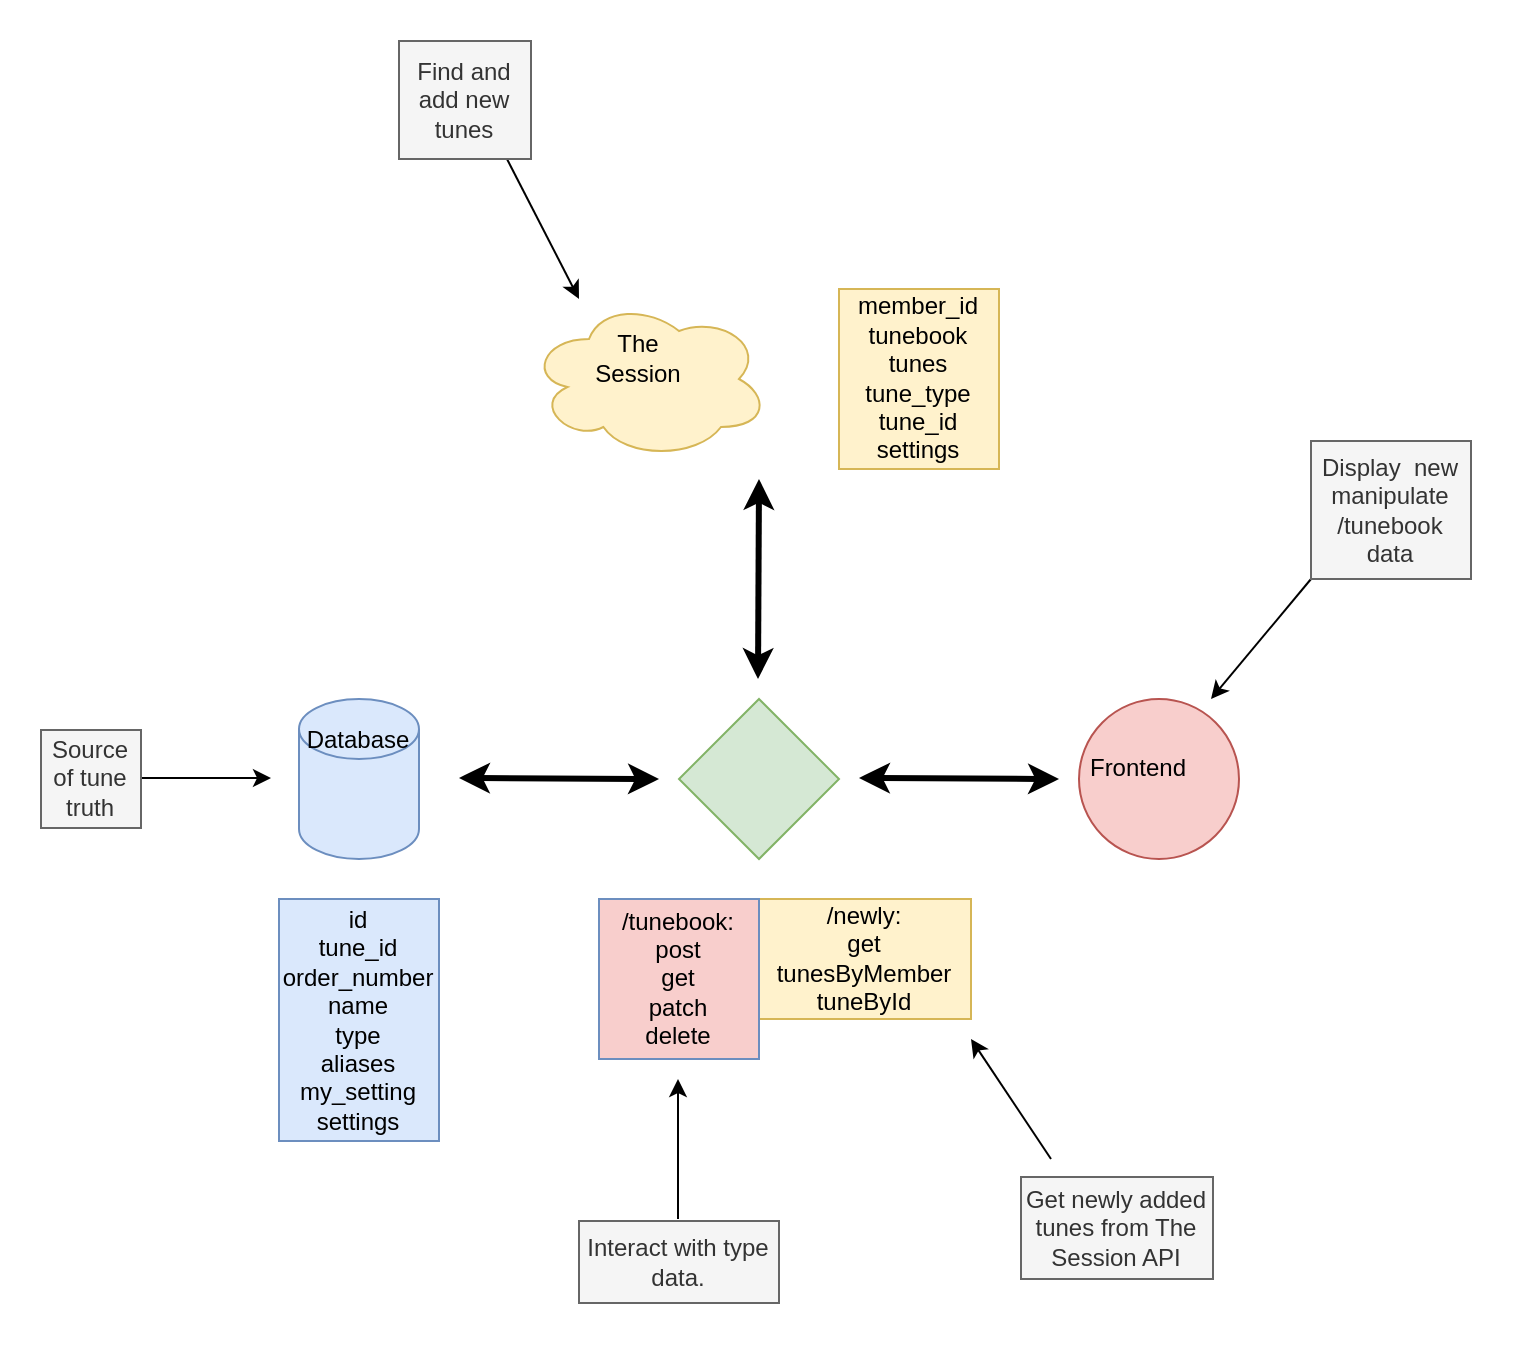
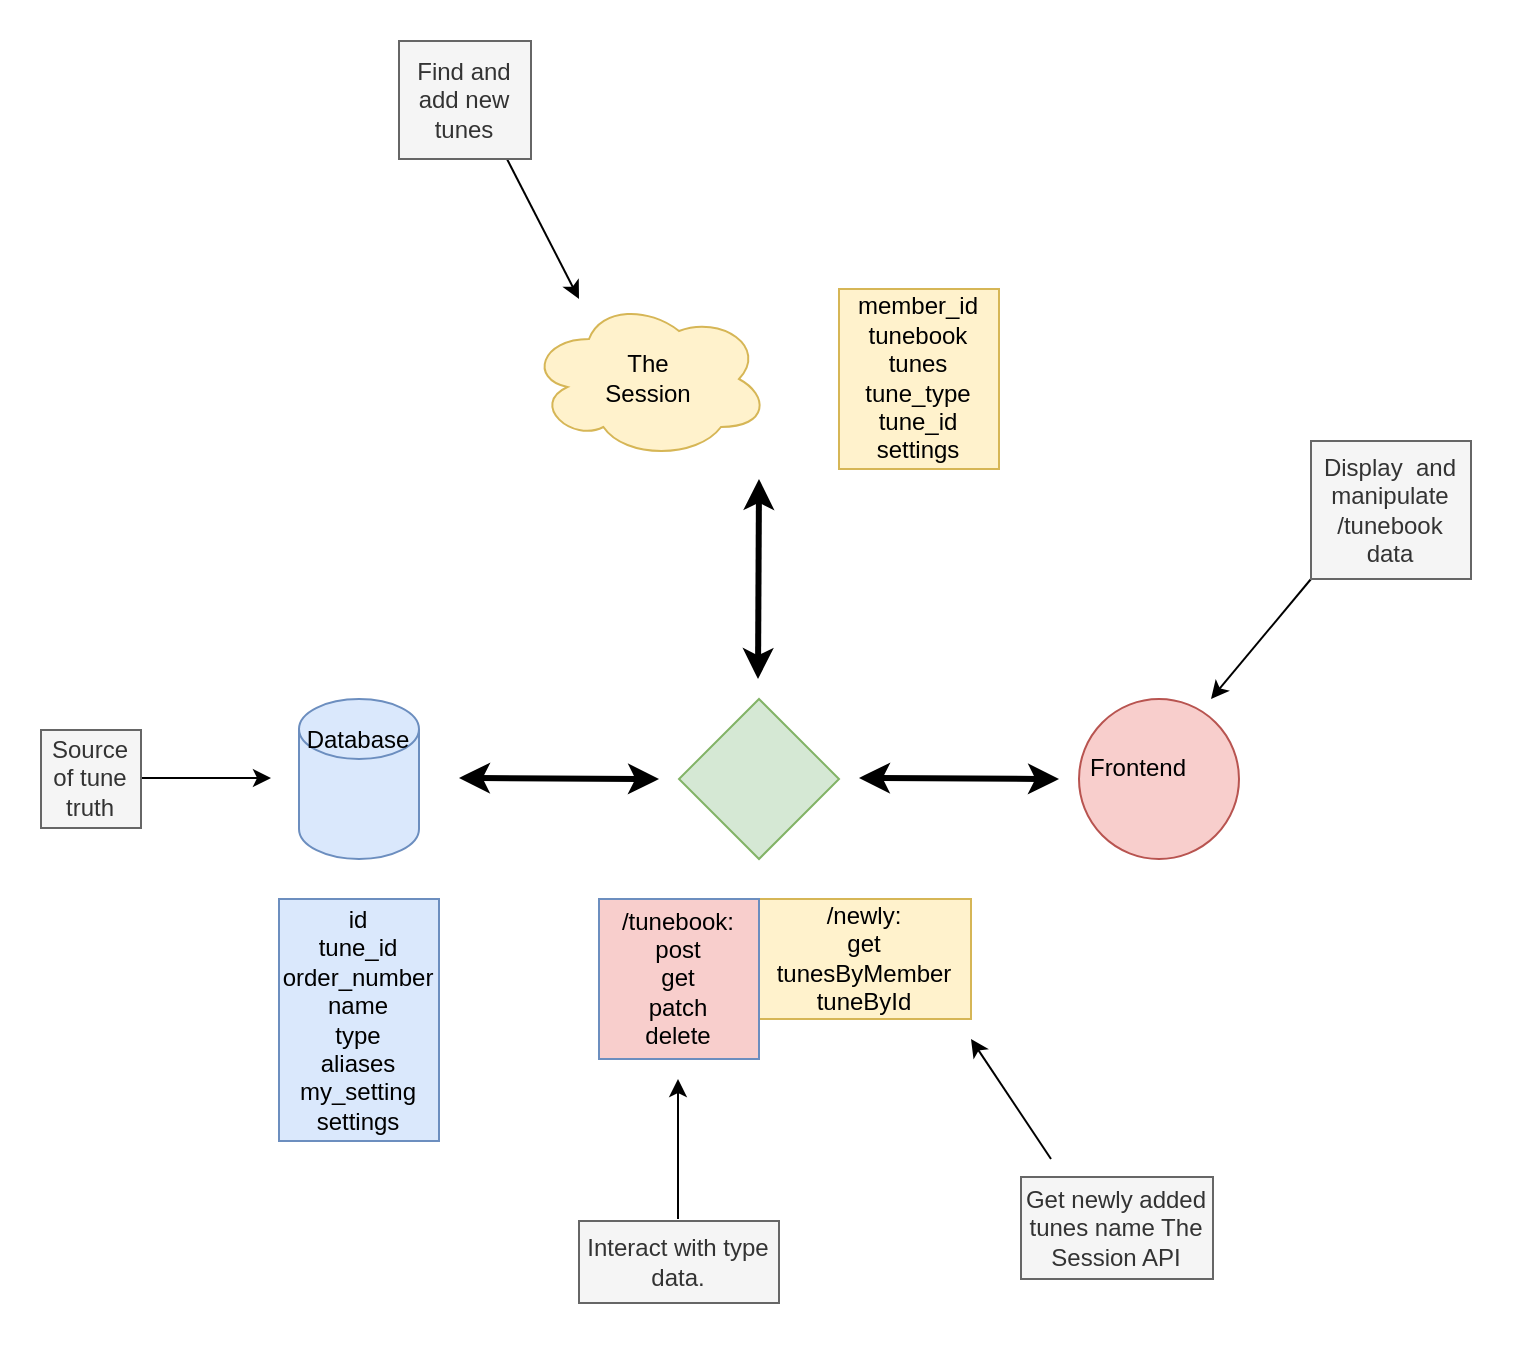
node "The Session": moved (639, 359) -> (649, 379)
node "Display new manipulate /tunebook data": label "Display new manipulate /tunebook data" -> "Display and manipulate /tunebook data"
node "Get newly added tunes from The Session API": label "Get newly added tunes from The Session API" -> "Get newly added tunes name The Session API"
